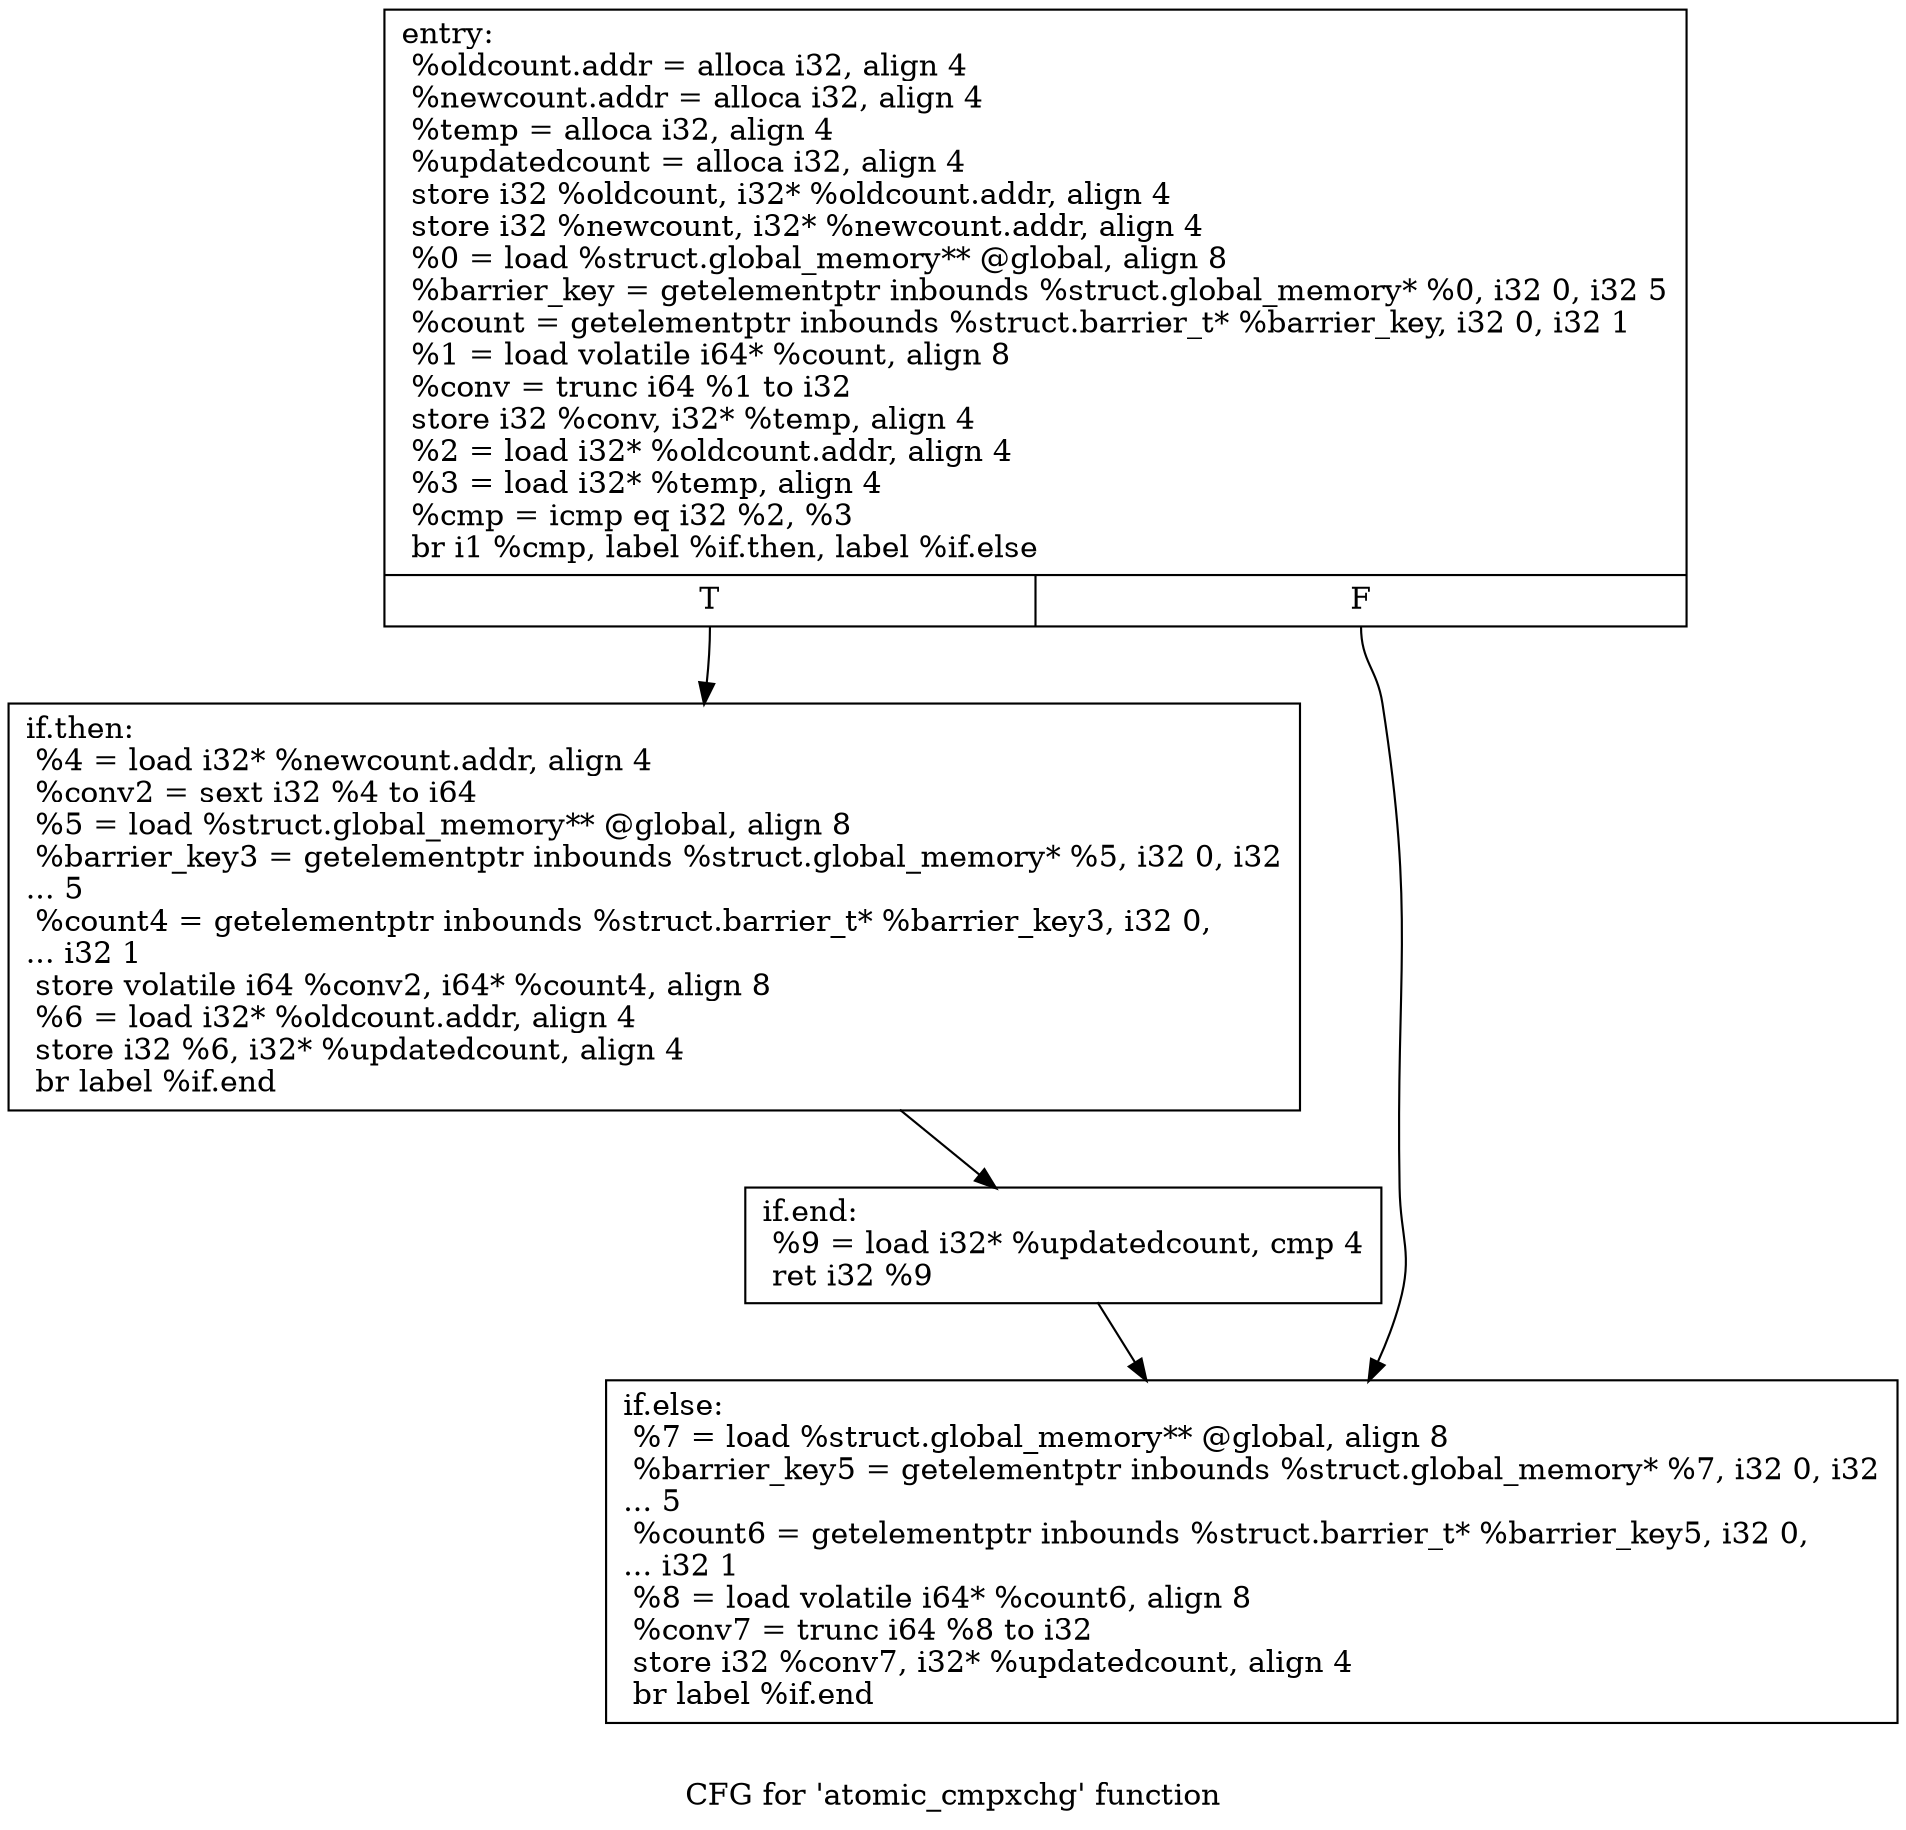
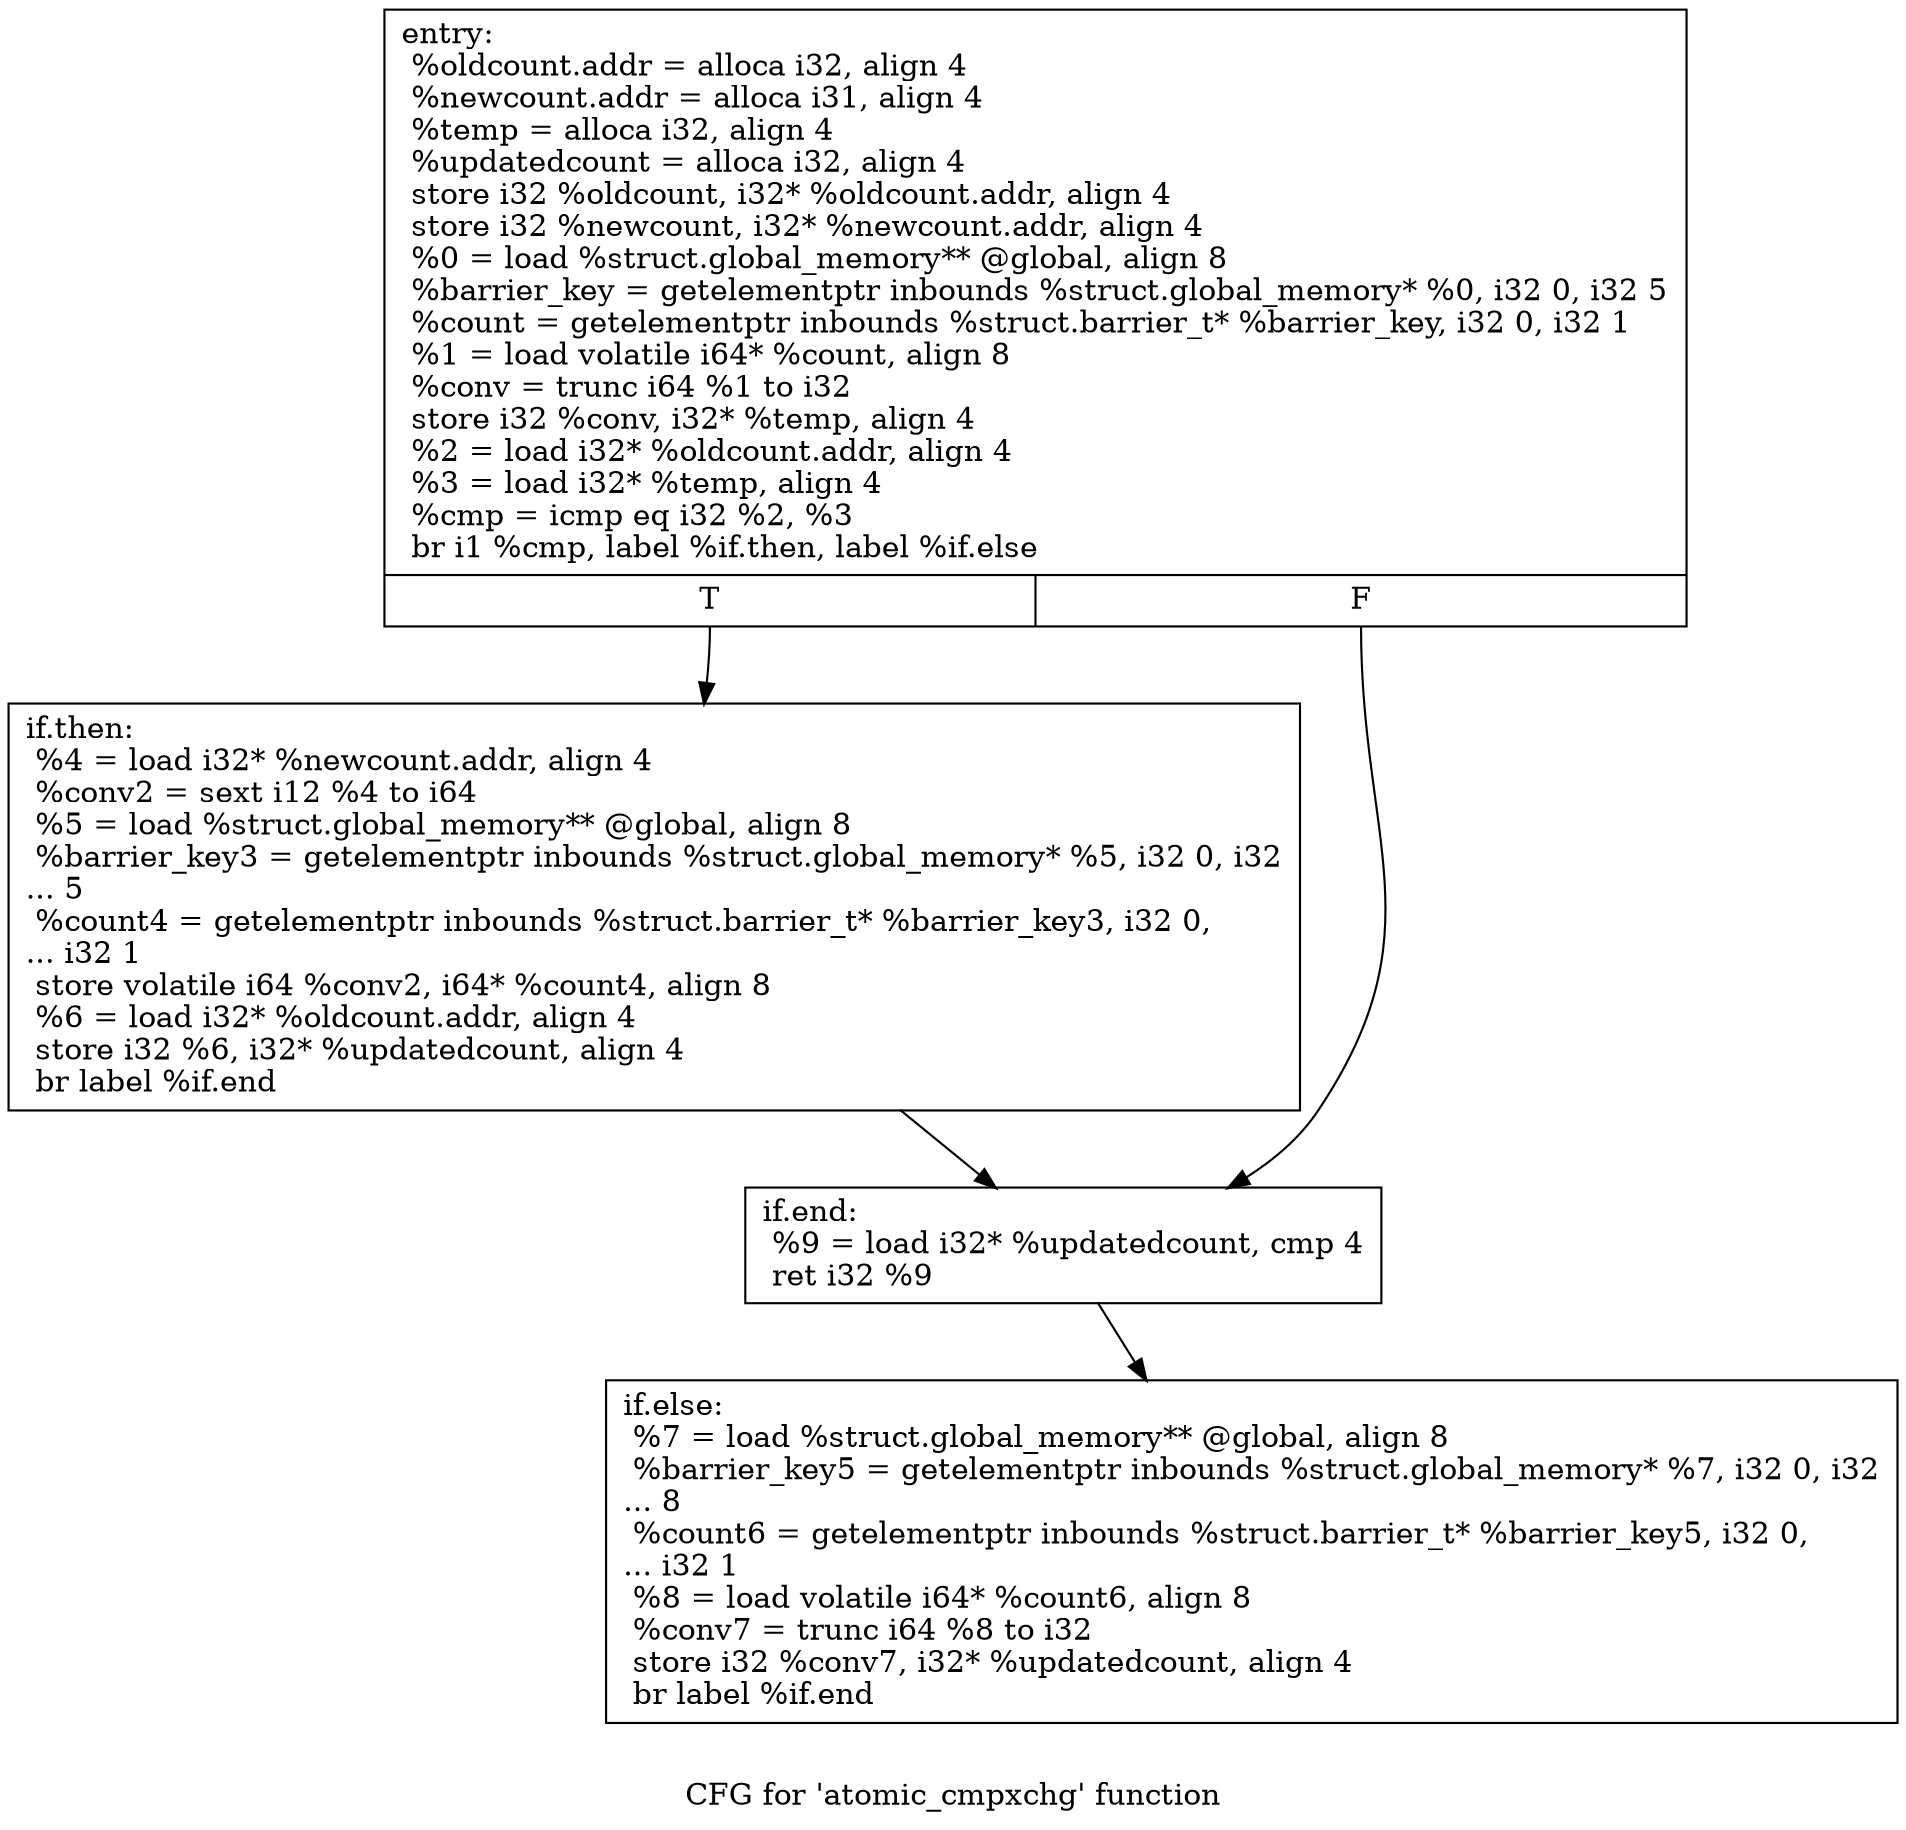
node "entry:": text "%newcount.addr = alloca i32, align 4" -> "%newcount.addr = alloca i31, align 4"
node "if.then:": text "%conv2 = sext i32 %4 to i64" -> "%conv2 = sext i12 %4 to i64"
edge "entry:" -> "if.else:": now "entry:" -> "if.end:"
node "if.else:": text "... 5" -> "... 8"
